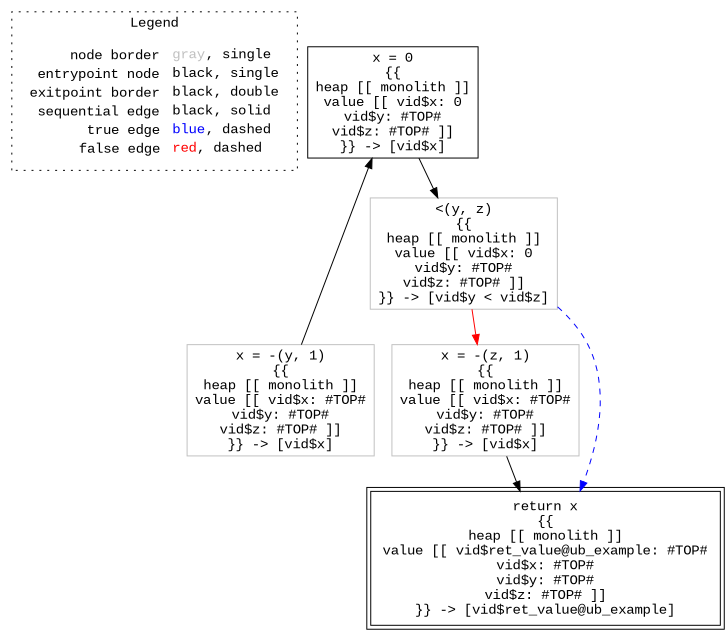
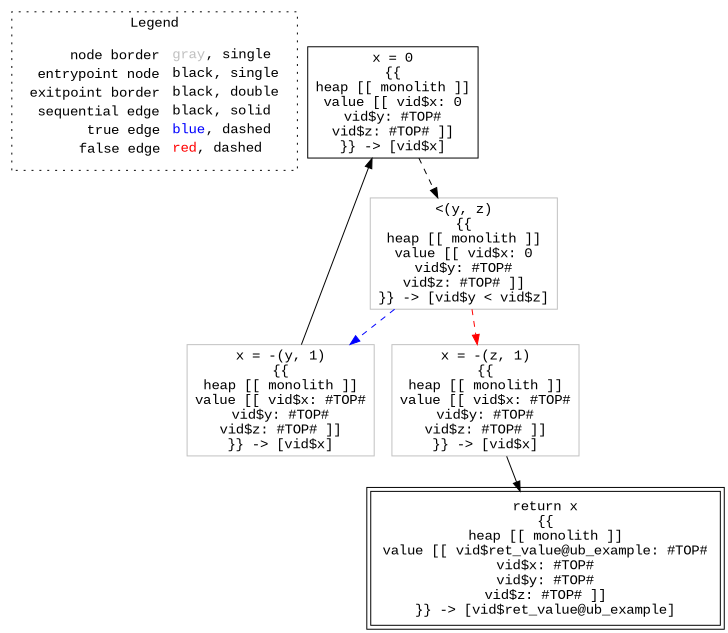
edge "x = 0" -> "<(y, z)": style solid -> dashed
edge "<(y, z)" -> "x = -(z, 1)": style solid -> dashed
edge "<(y, z)" -> "return x": now "<(y, z)" -> "x = -(y, 1)"
